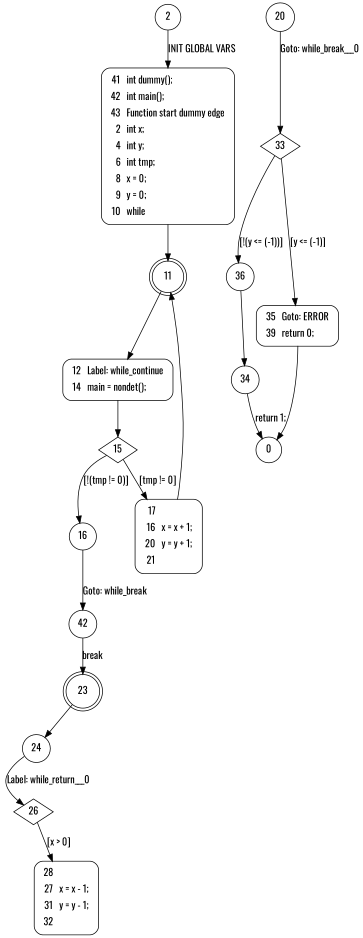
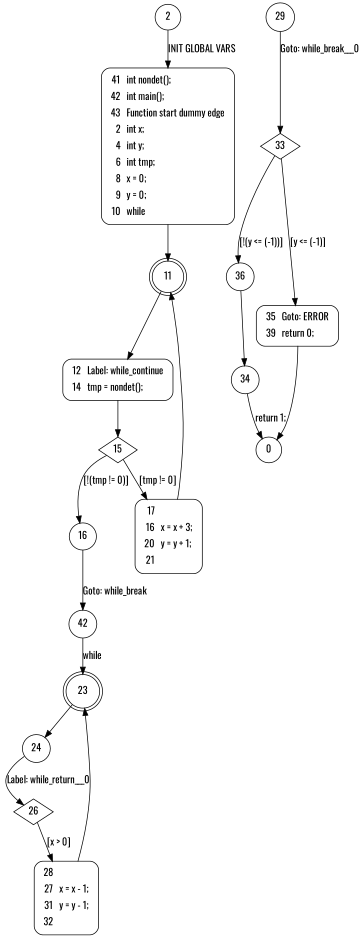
node "20": label "20" -> "29"
node "41": text "int dummy();" -> "int nondet();"
node "12": text "main = nondet();" -> "tmp = nondet();"
node "17": text "x = x + 1;" -> "x = x + 3;"
edge "42" -> "23": label "break" -> "while"
edge "28" -> "23": added
